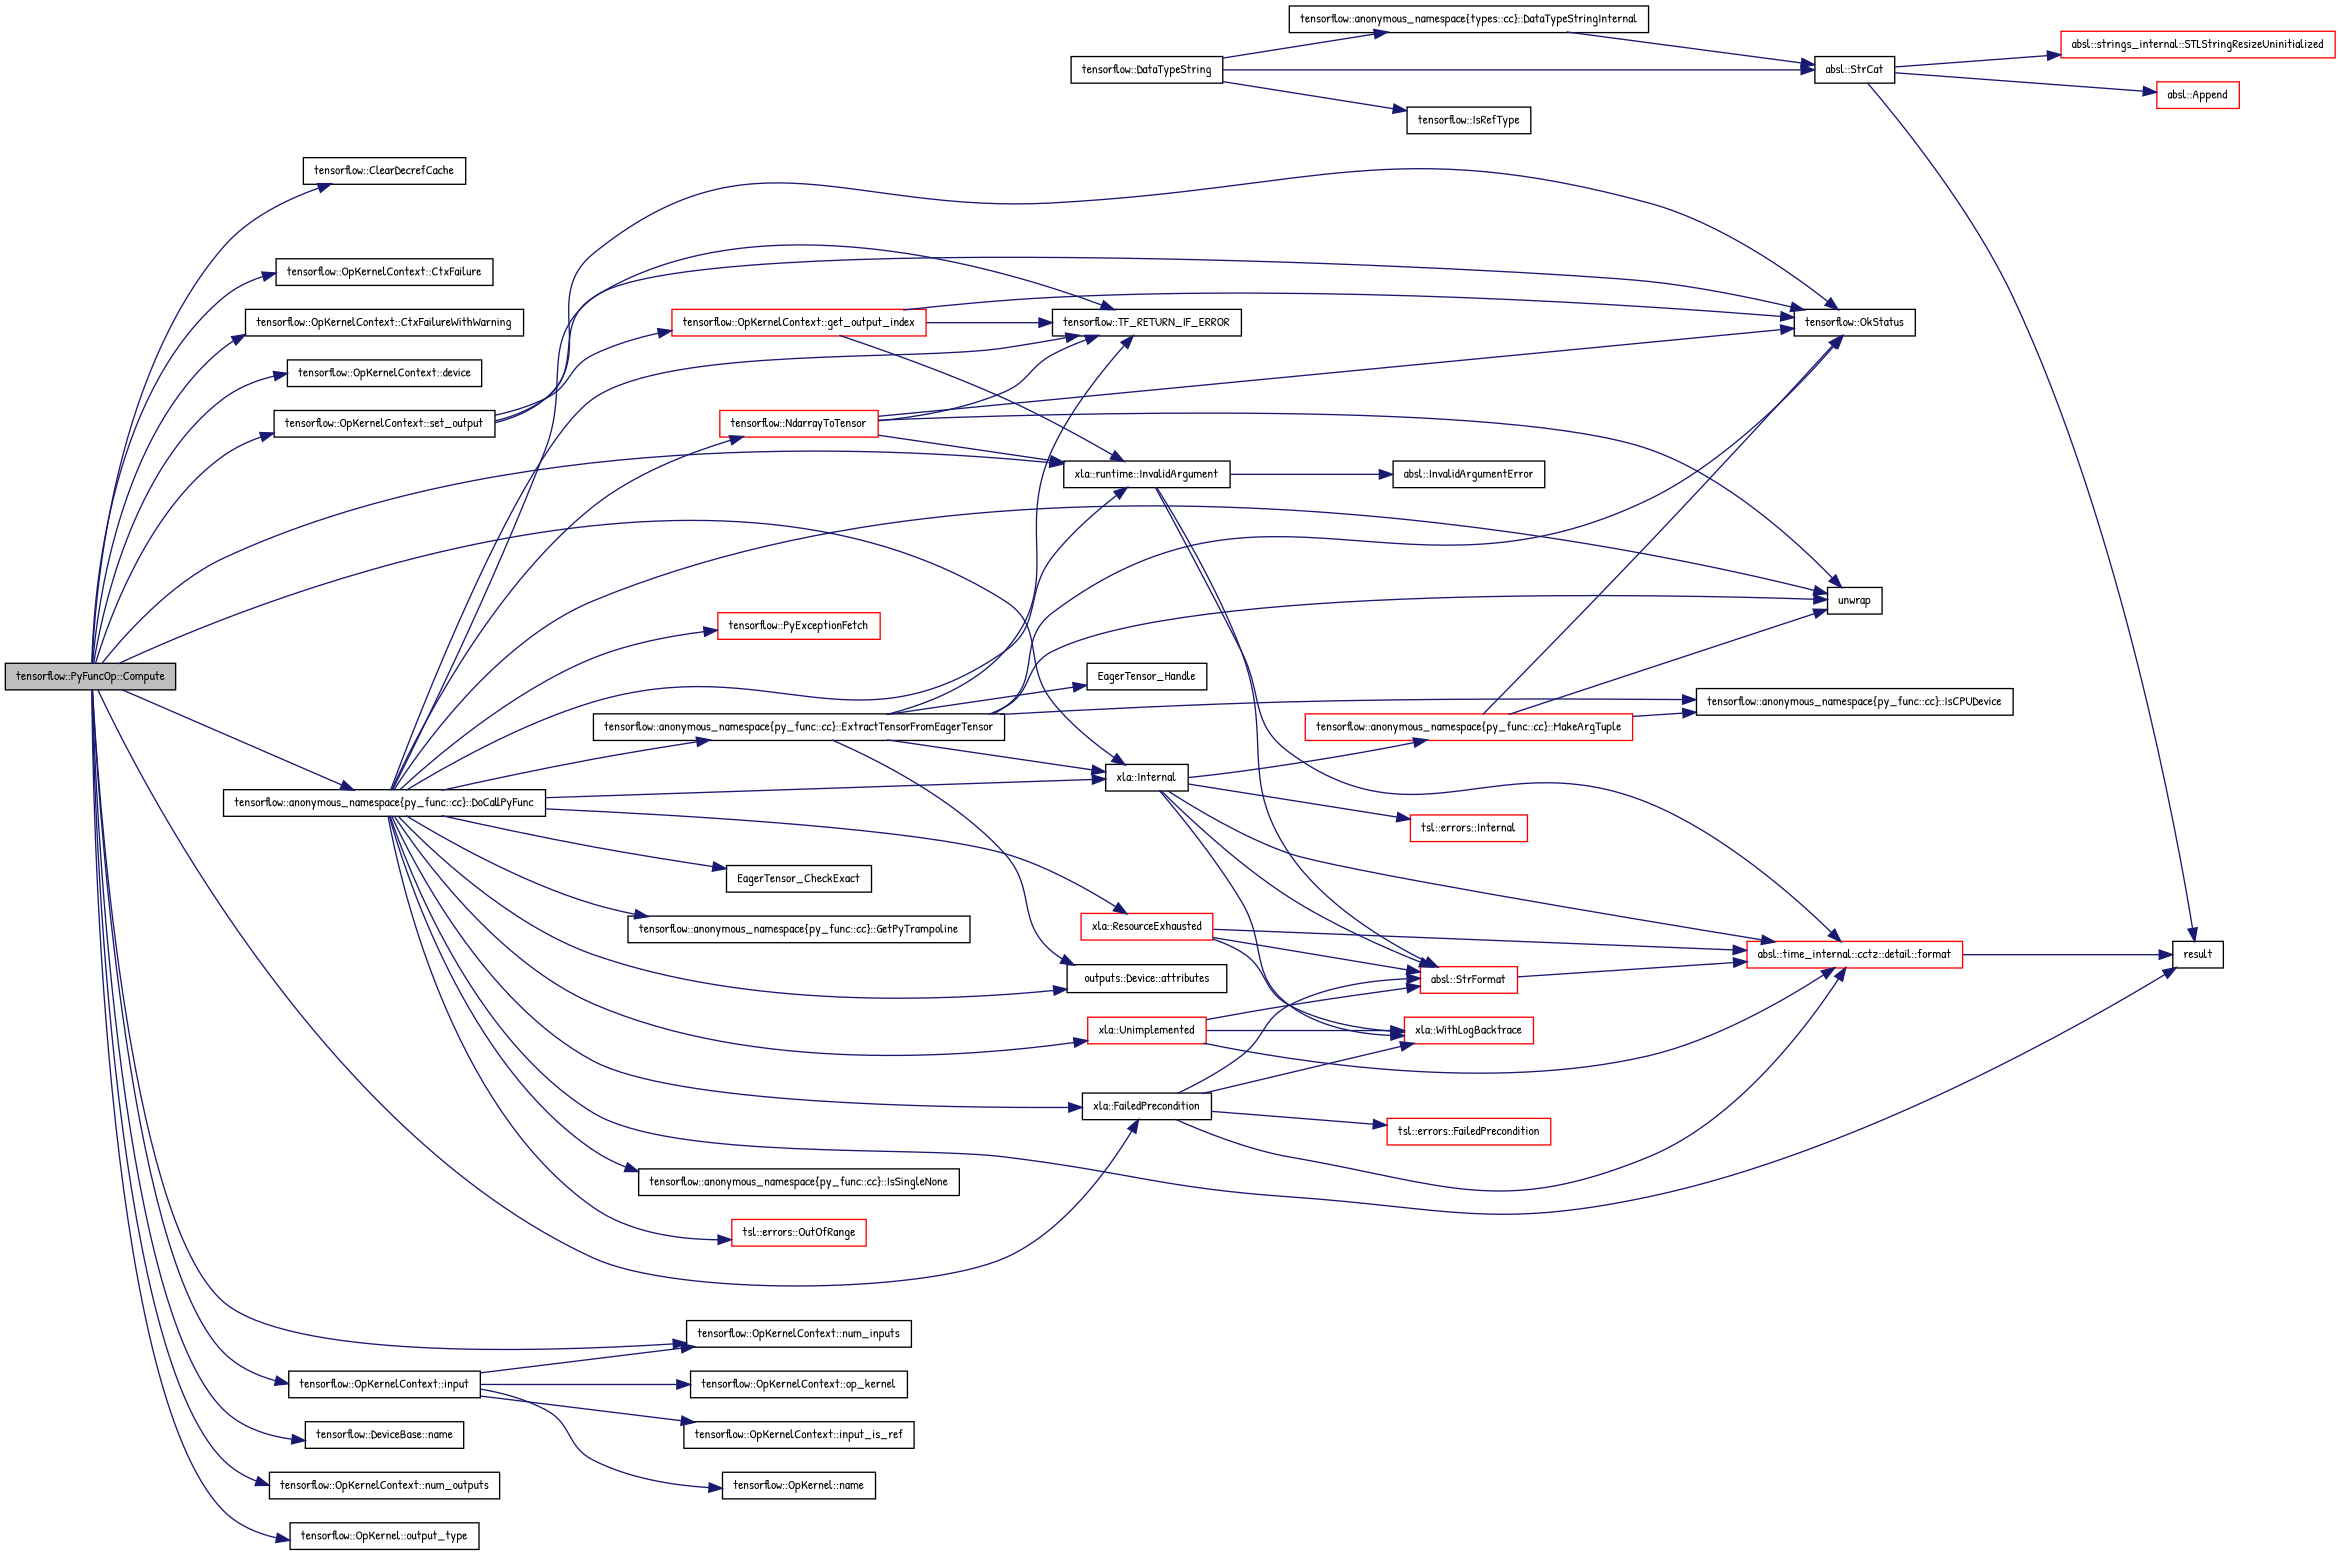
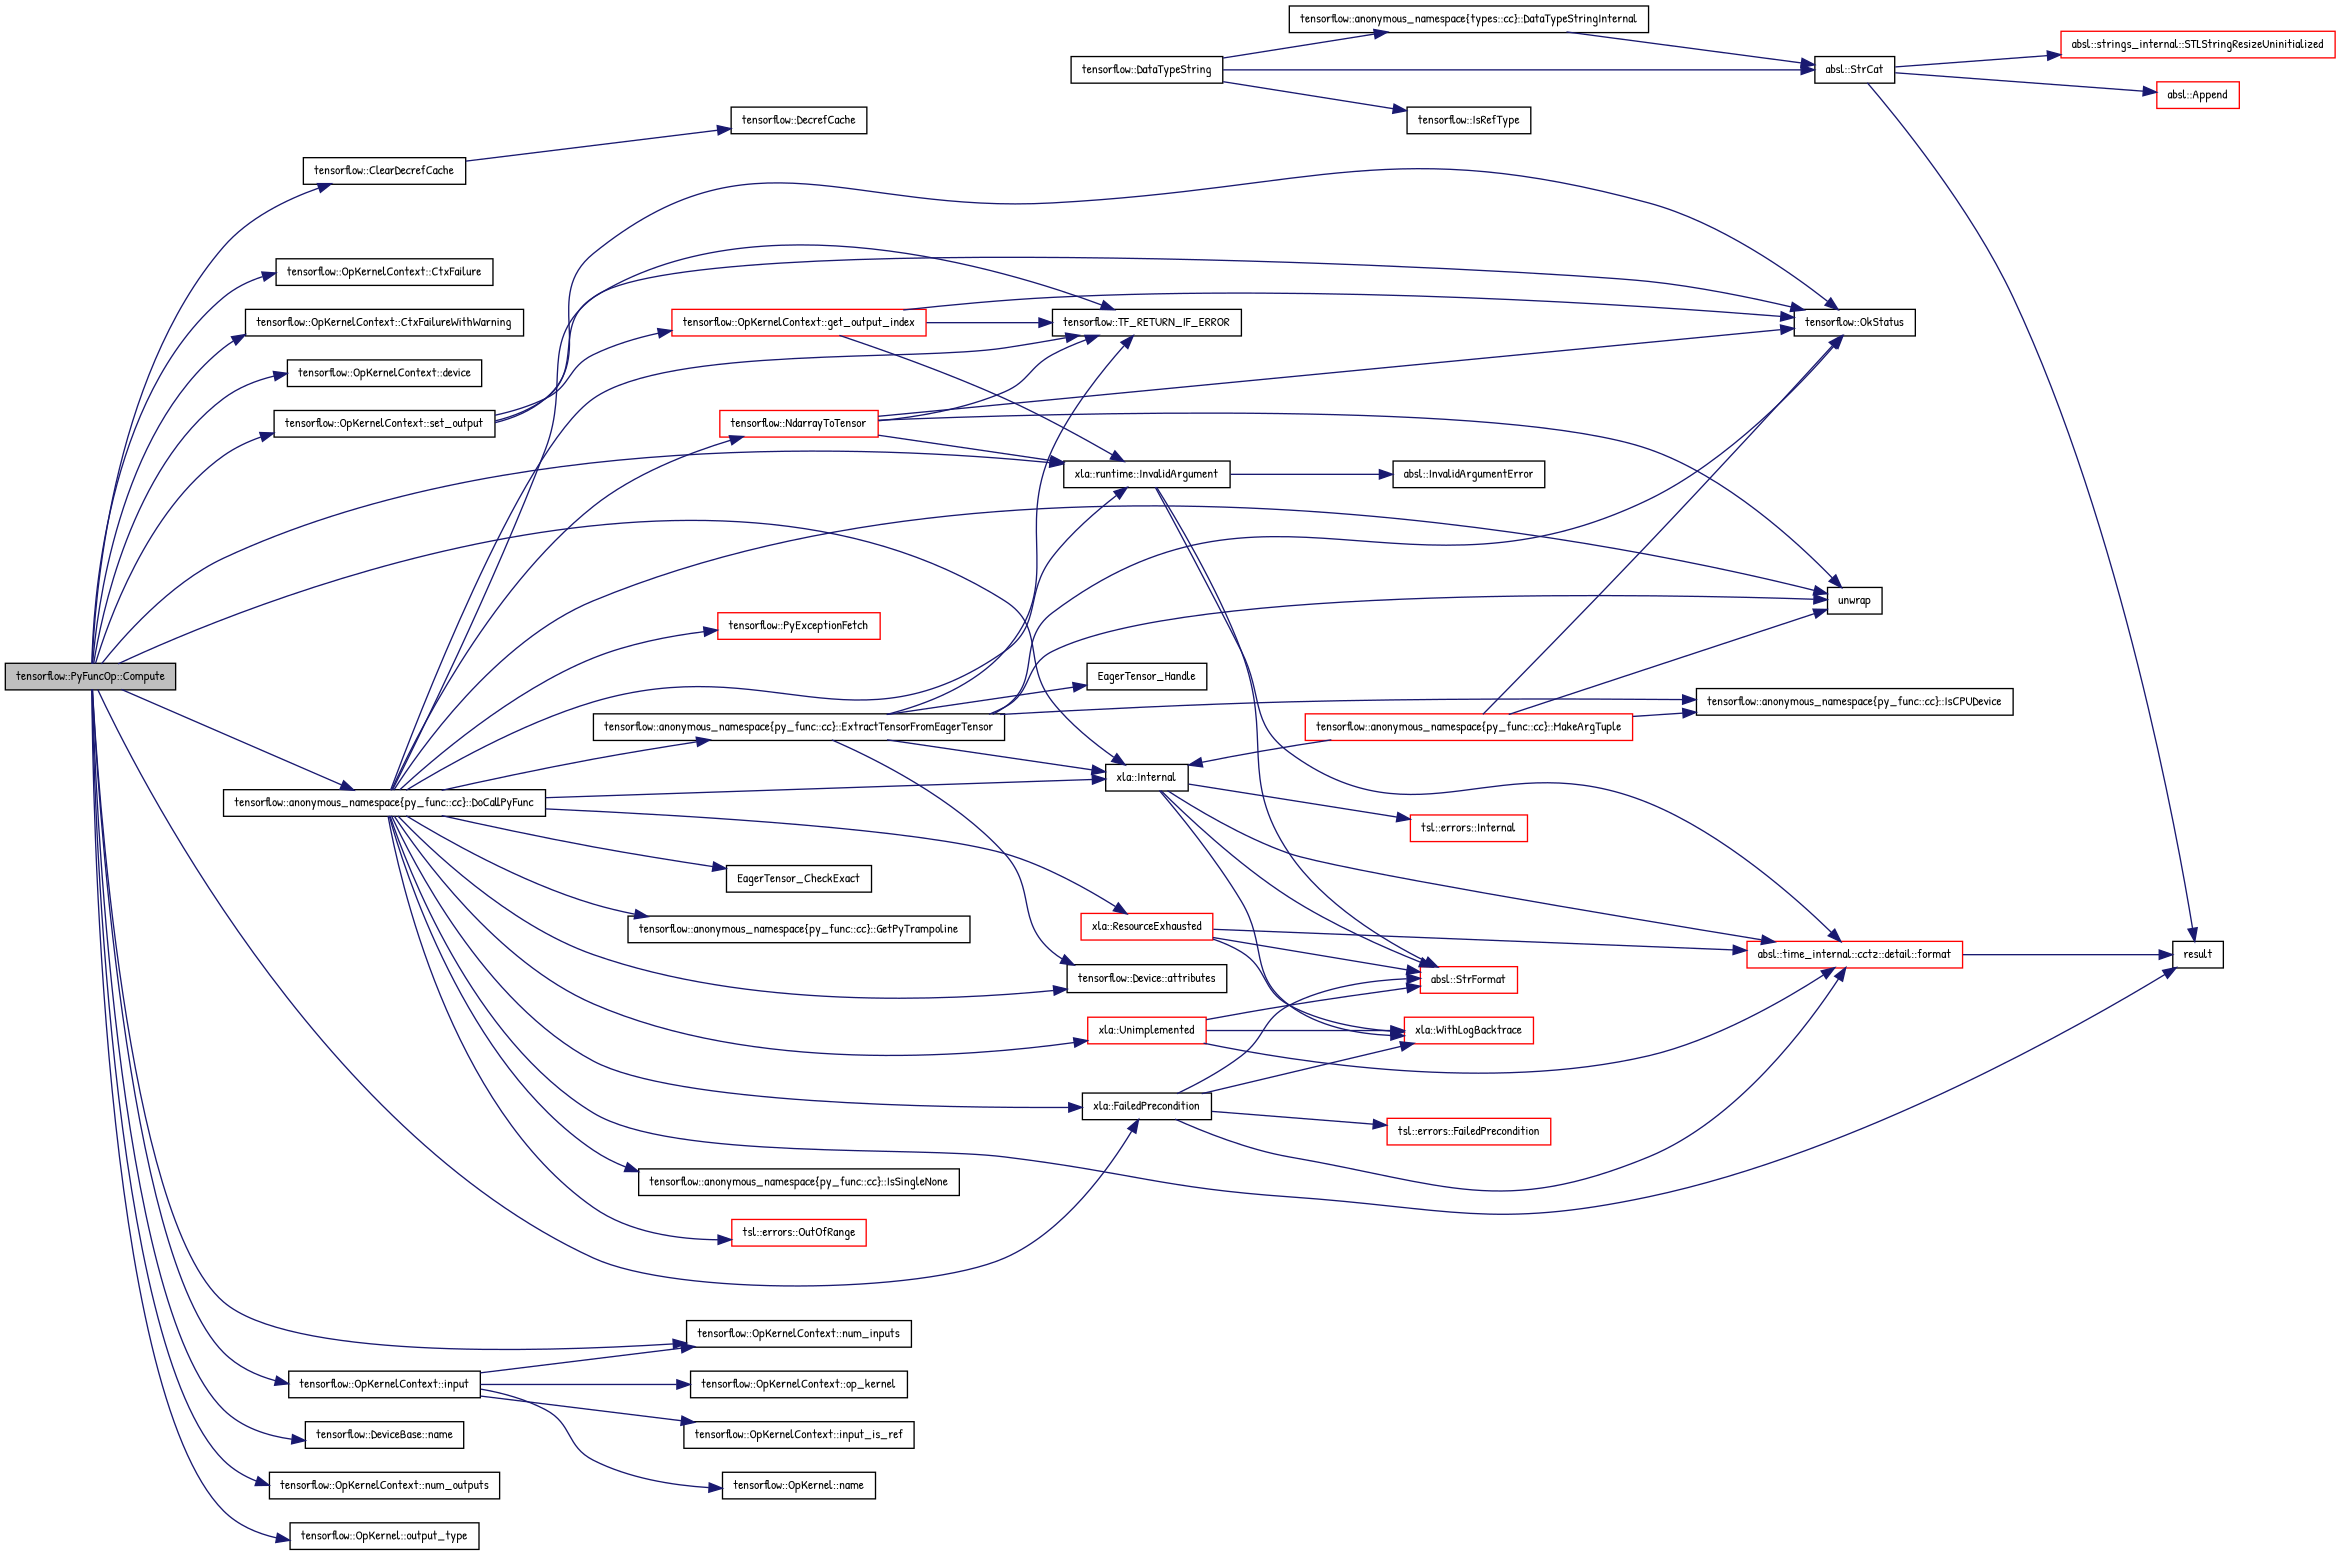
node "tensorflow::DecrefCache": added
edge "xla::Internal" -> "tensorflow::anonymous_namespace{py_func::cc}::MakeArgTuple": reversed
edge "absl::StrFormat" -> "absl::time_internal::cctz::detail::format": removed
node "outputs::Device::attributes": label "outputs::Device::attributes" -> "tensorflow::Device::attributes"
